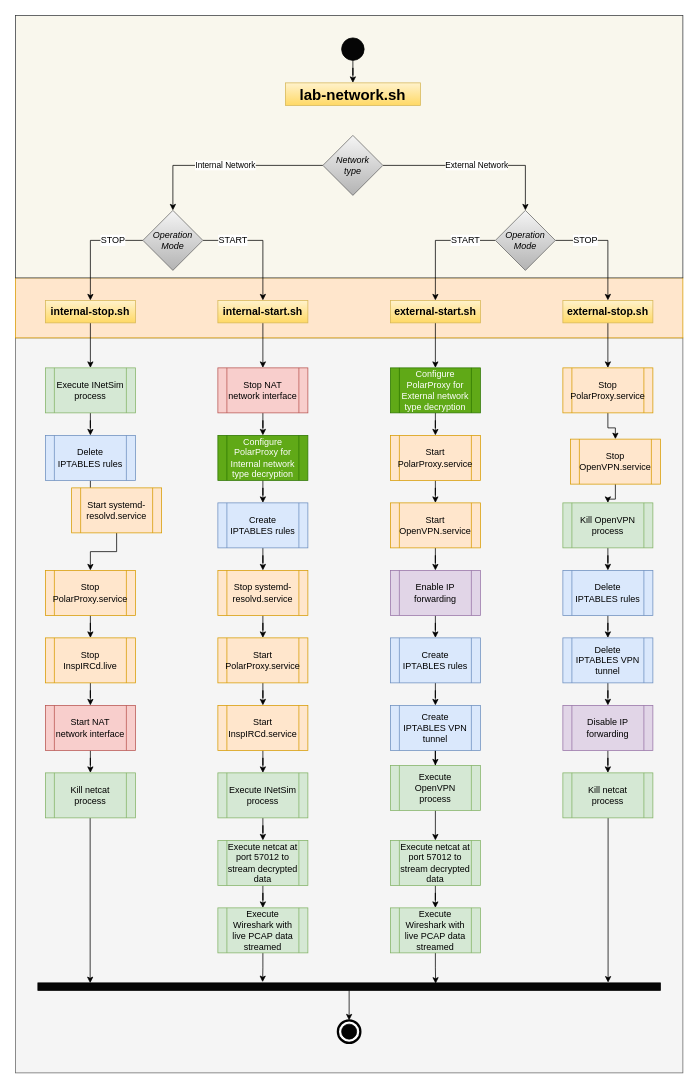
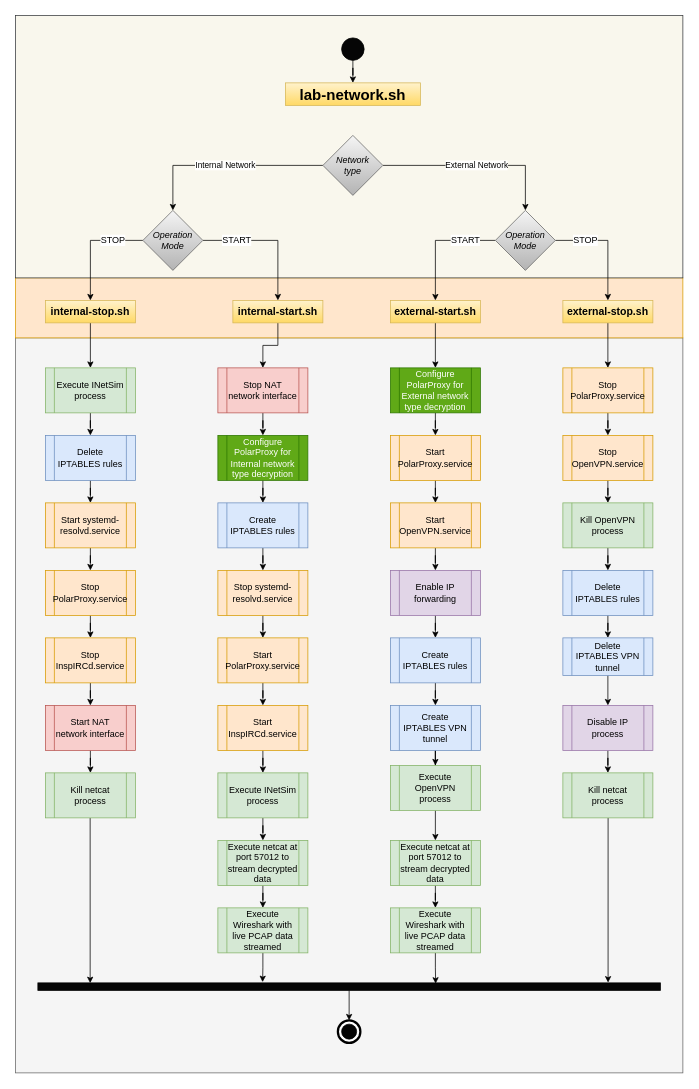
node "internal-start.sh": moved (263, 312) -> (278, 312)
node "Stop OpenVPN.service": moved (615, 462) -> (608, 458)
node "Start systemd-resolvd.service": moved (117, 510) -> (90, 525)
node "Stop InspIRCd.live": label "Stop InspIRCd.live" -> "Stop InspIRCd.service"
node "Delete IPTABLES VPN tunnel": size 90x45 -> 90x38
node "Disable IP forwarding": label "Disable IP forwarding" -> "Disable IP process"
